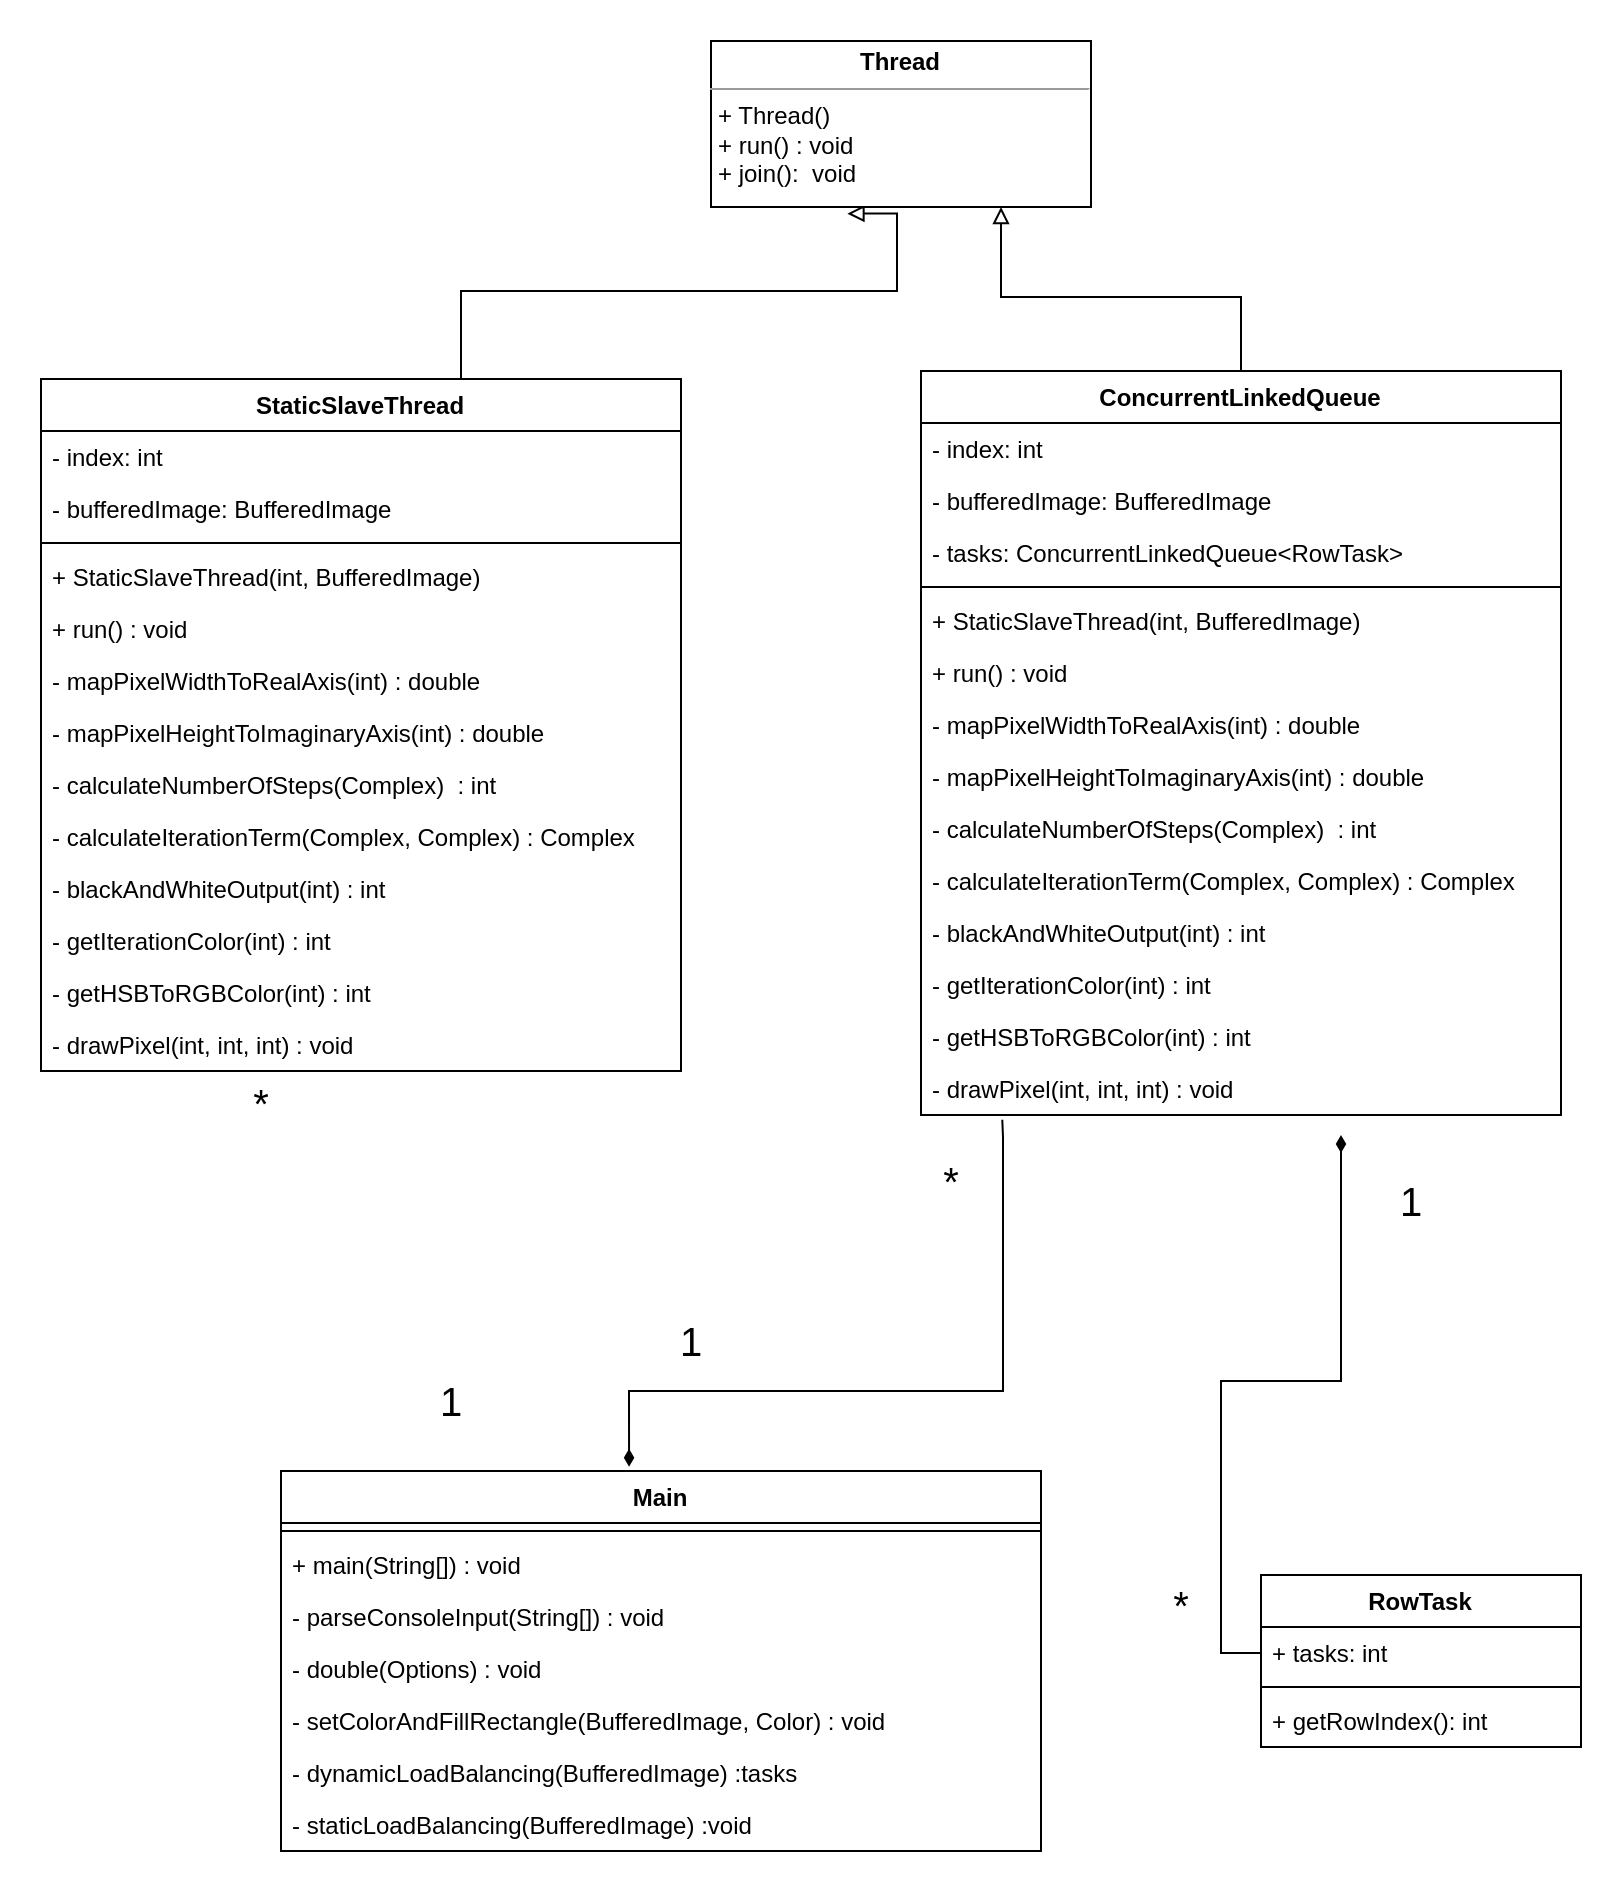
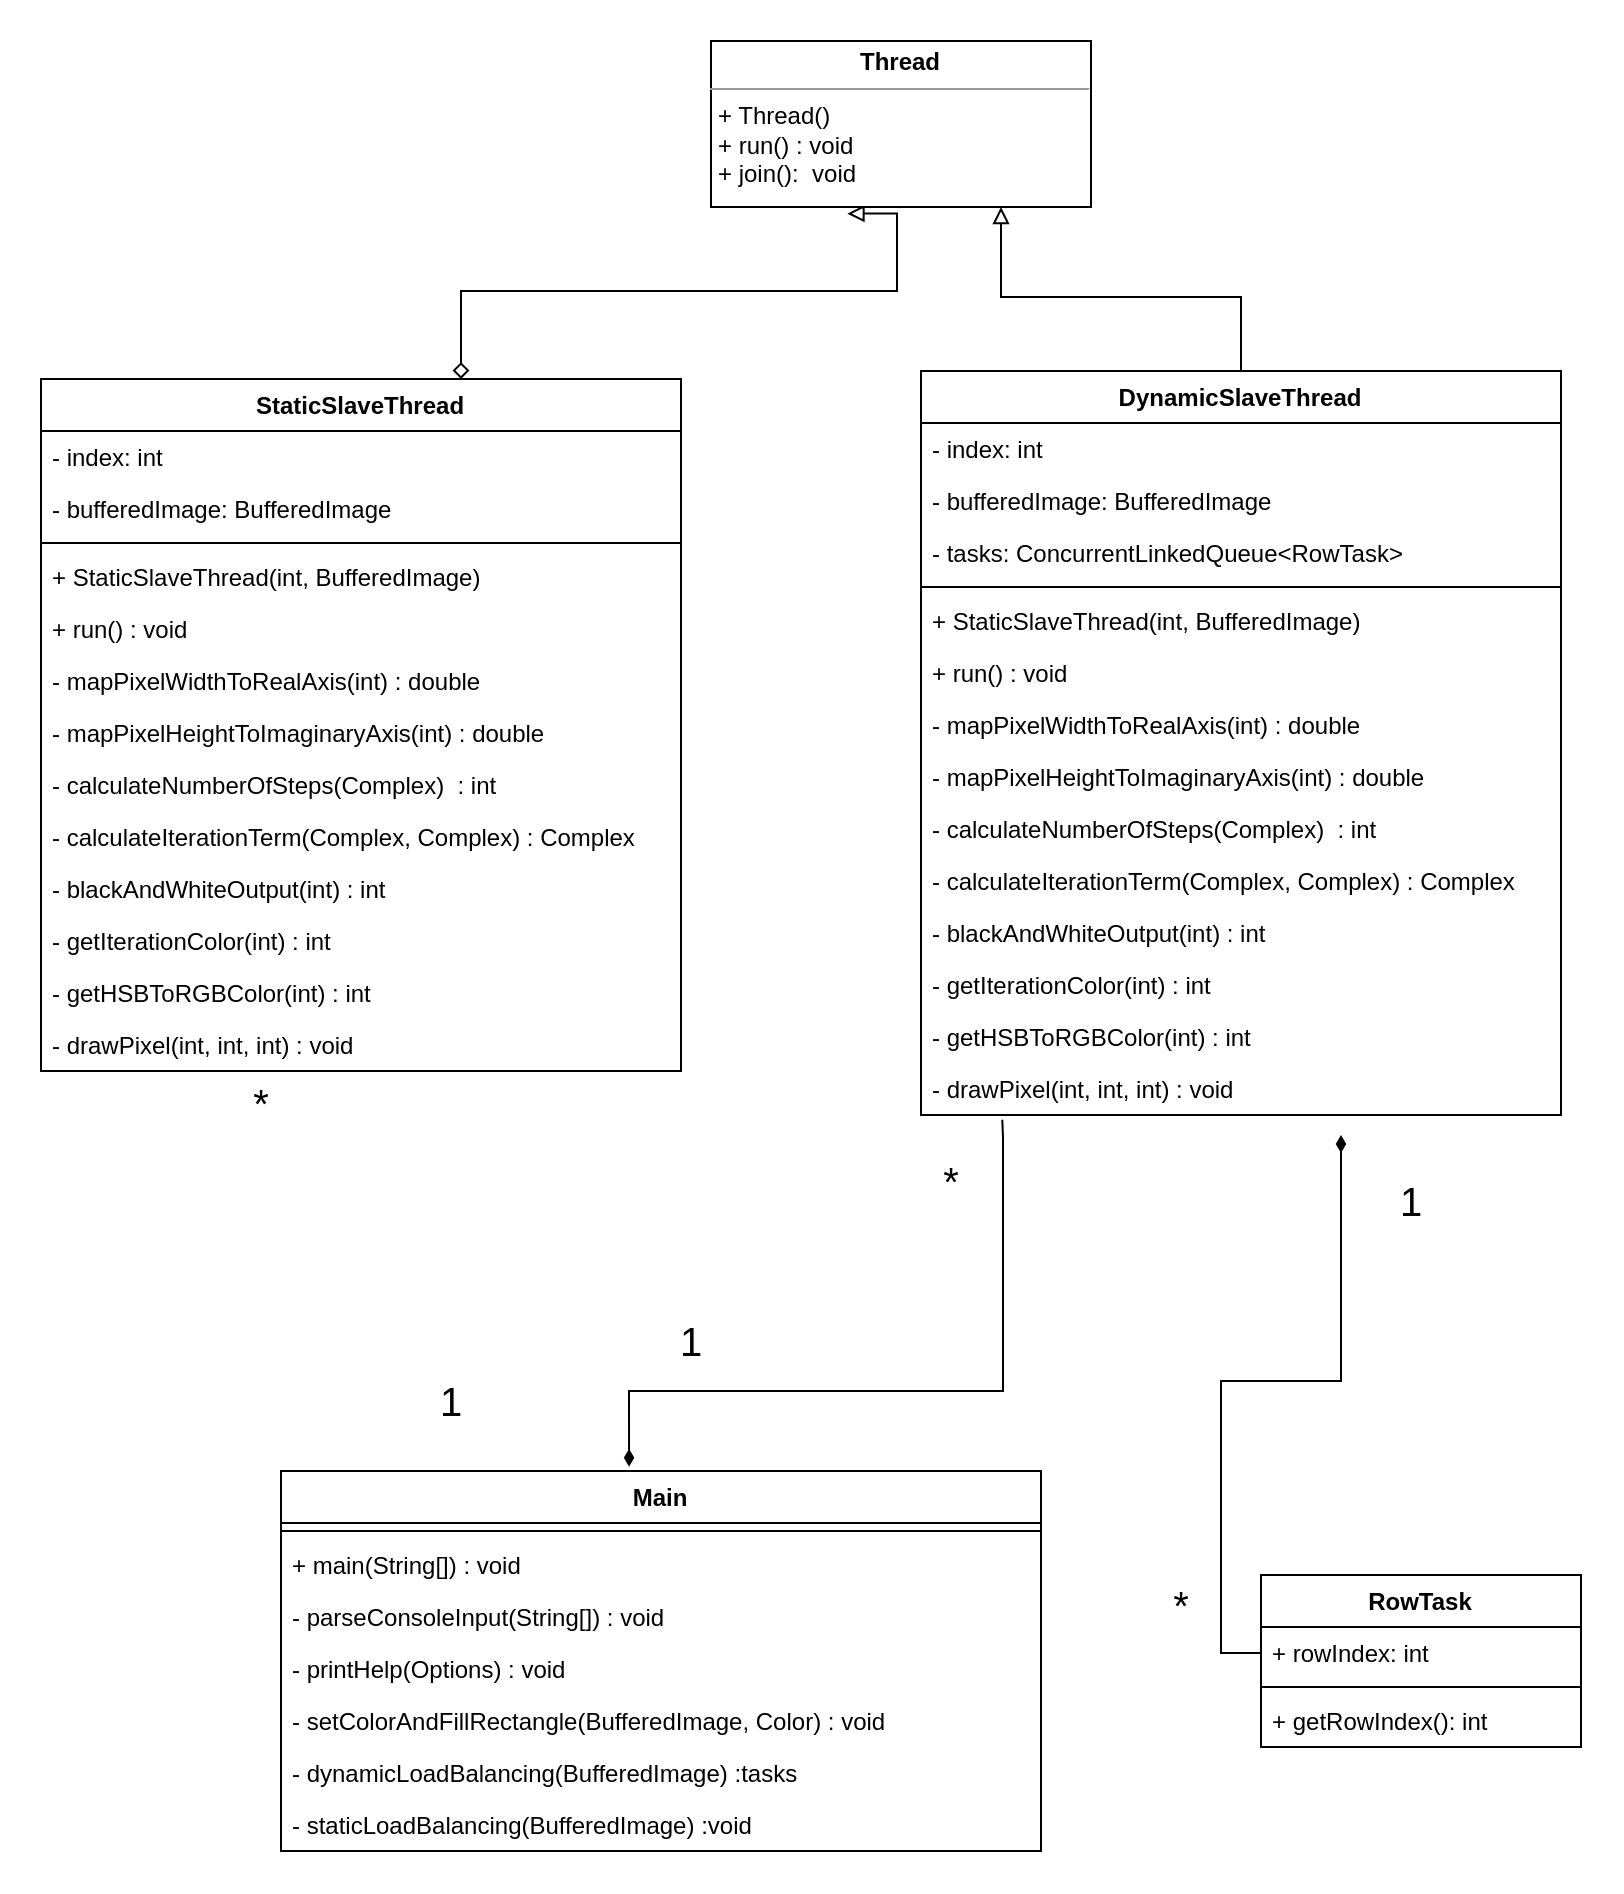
edge "StaticSlaveThread" -> "Thread + Thread() + run() : void + join(): void": arrowhead none -> diamond
node "ConcurrentLinkedQueue": label "ConcurrentLinkedQueue" -> "DynamicSlaveThread"
node "+ tasks: int": label "+ tasks: int" -> "+ rowIndex: int"
node "- double(Options) : void": label "- double(Options) : void" -> "- printHelp(Options) : void"
